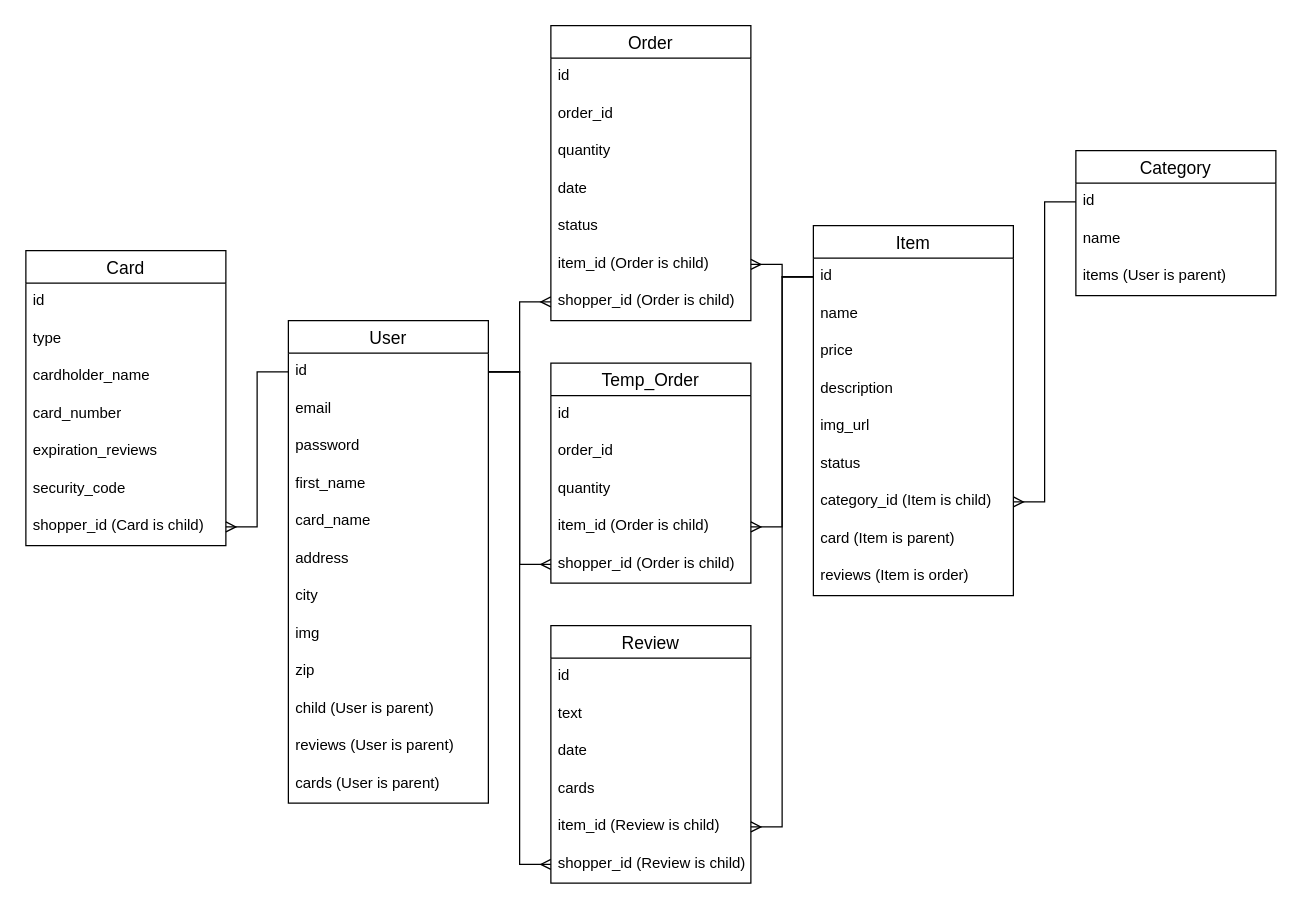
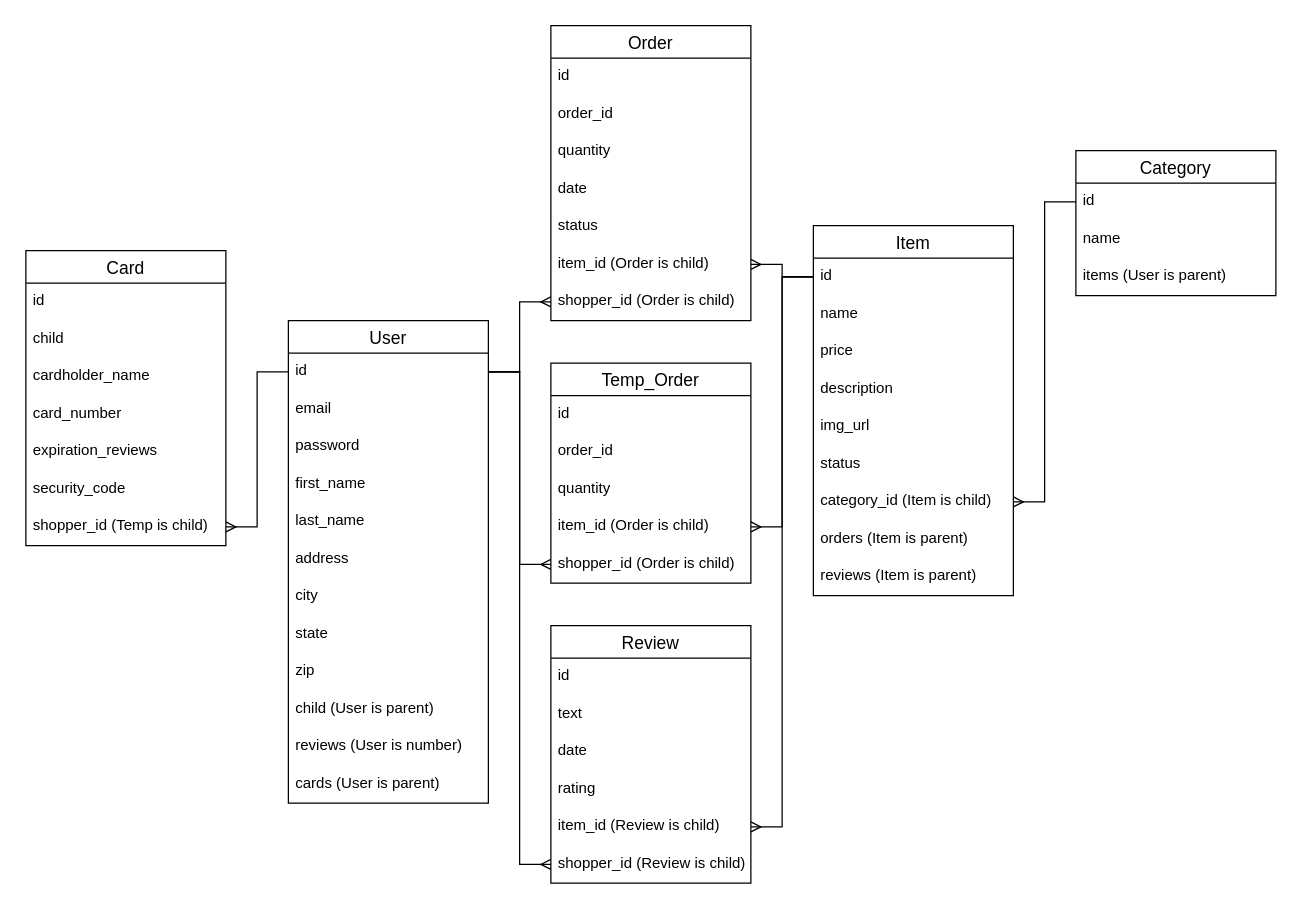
node "type": label "type" -> "child"
node "card_name": label "card_name" -> "last_name"
node "shopper_id (Card is child)": label "shopper_id (Card is child)" -> "shopper_id (Temp is child)"
node "card (Item is parent)": label "card (Item is parent)" -> "orders (Item is parent)"
node "reviews (Item is order)": label "reviews (Item is order)" -> "reviews (Item is parent)"
node "img": label "img" -> "state"
node "reviews (User is parent)": label "reviews (User is parent)" -> "reviews (User is number)"
node "cards": label "cards" -> "rating"
